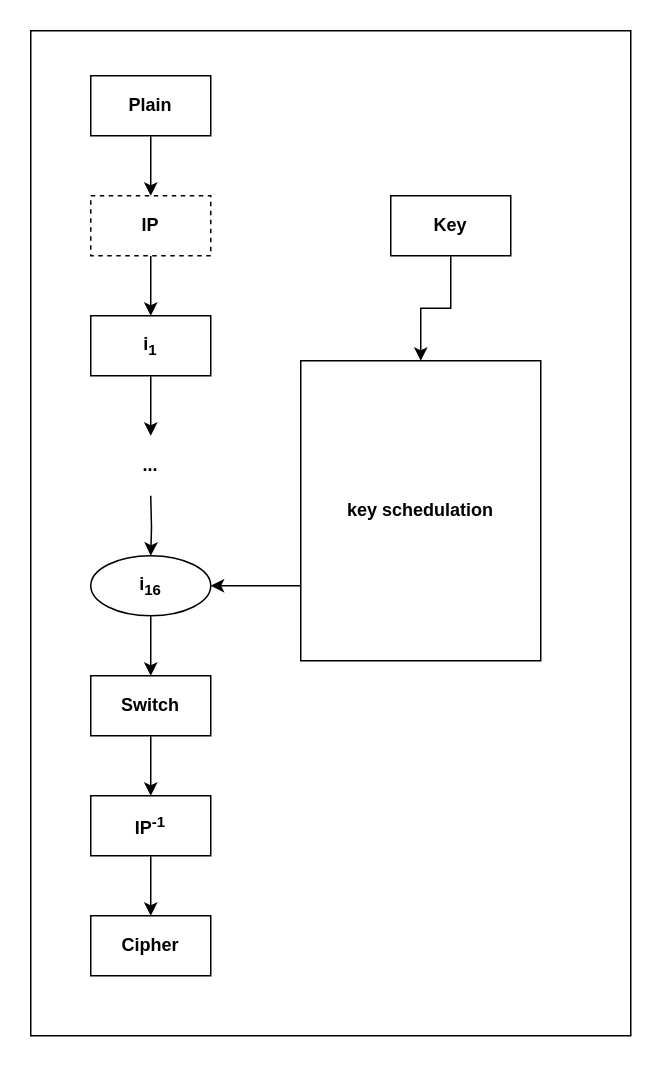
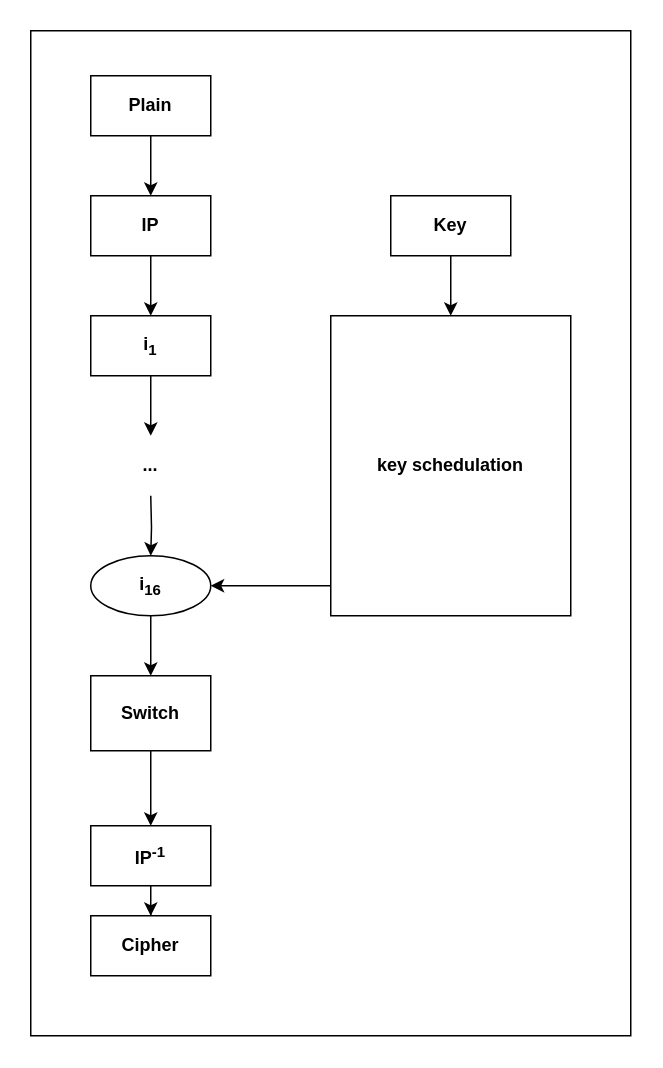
node "IP": style dashed -> solid
node "key schedulation": moved (421, 511) -> (451, 466)
node "Switch": size 120x60 -> 120x75
node "IP-1": moved (151, 826) -> (151, 856)
